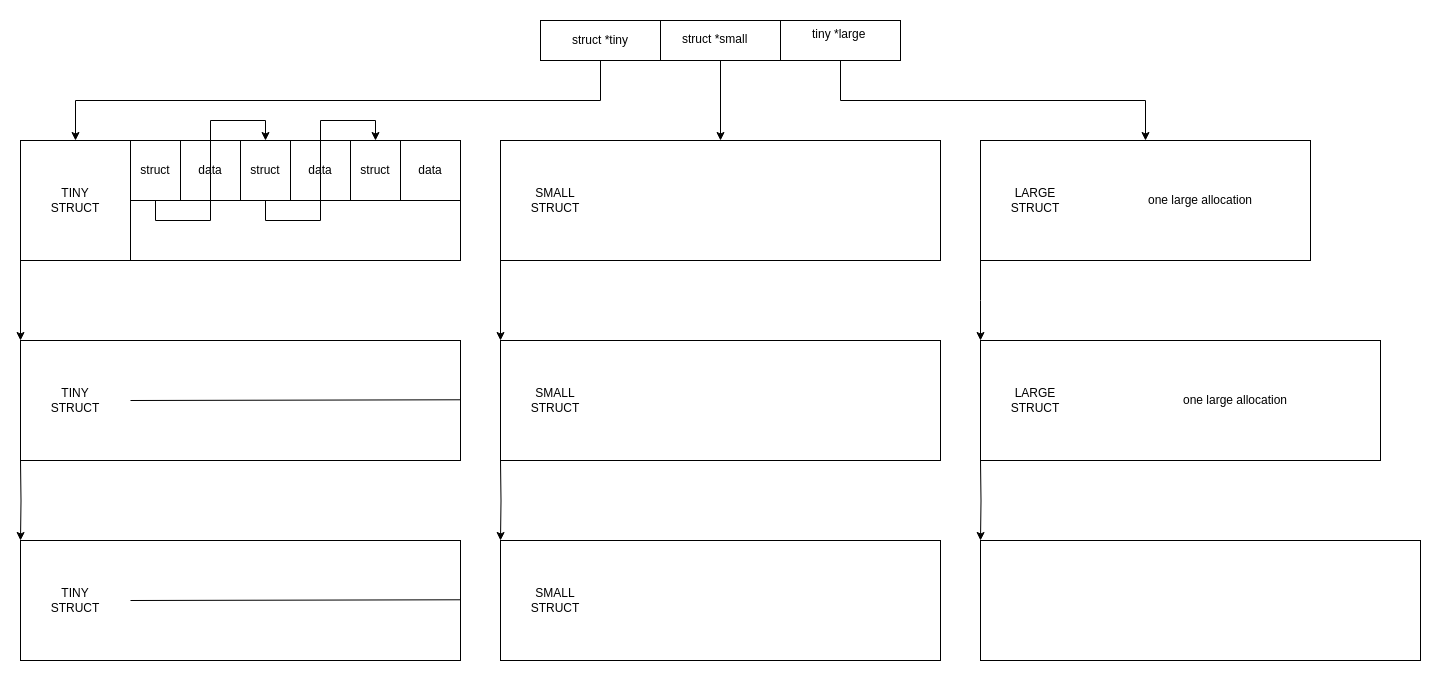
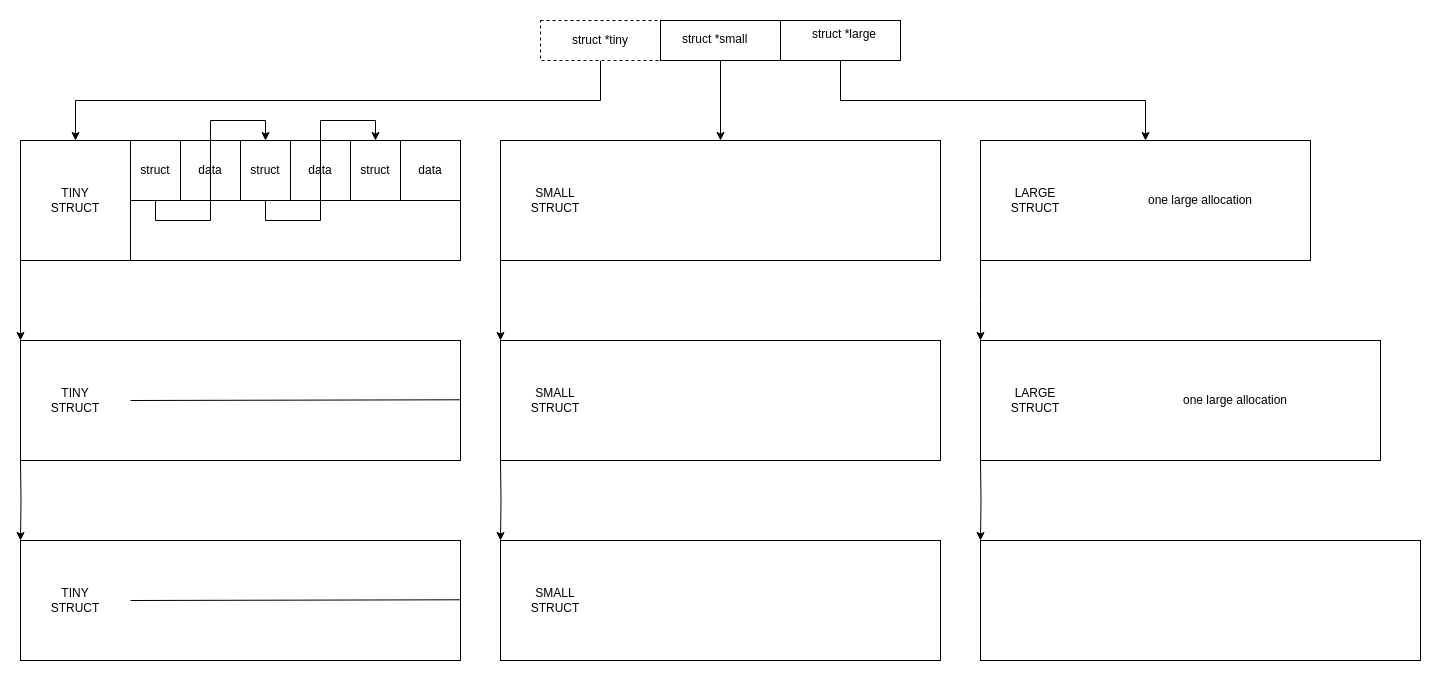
node "tiny *large": label "tiny *large" -> "struct *large"
node "struct *tiny": style solid -> dashed
